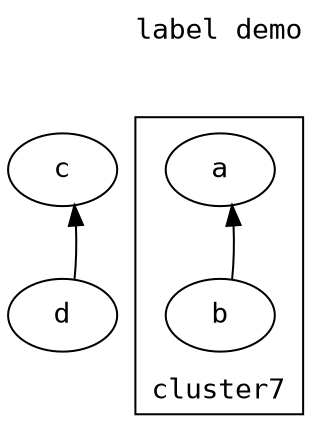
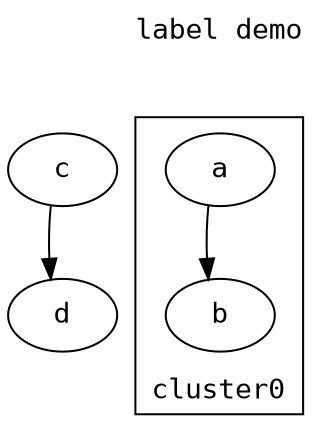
edge "d" -> "c": reversed
edge "b" -> "a": reversed
cluster "cluster7": label "cluster7" -> "cluster0"
